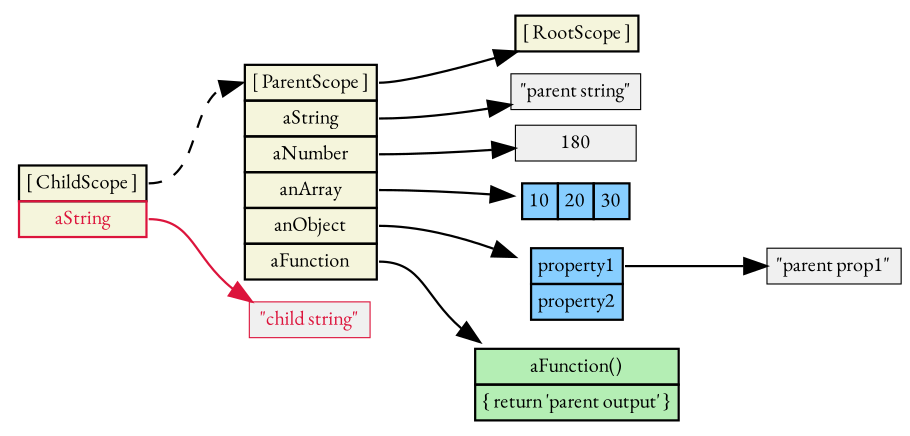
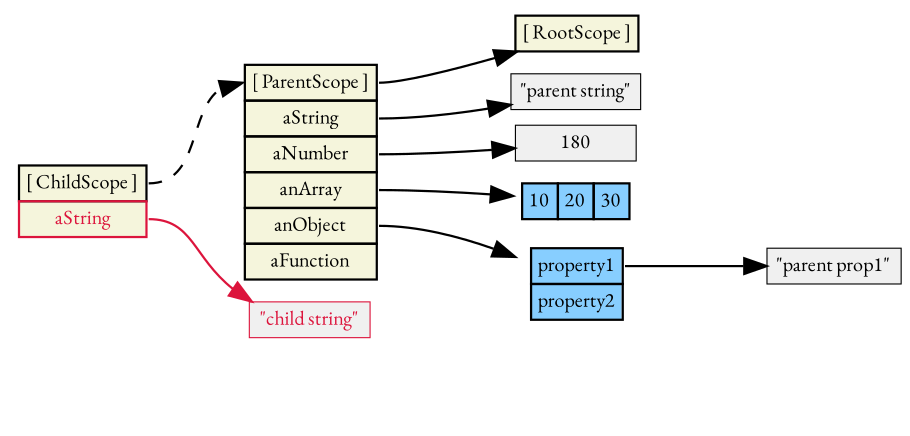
node "aFunction()": removed
